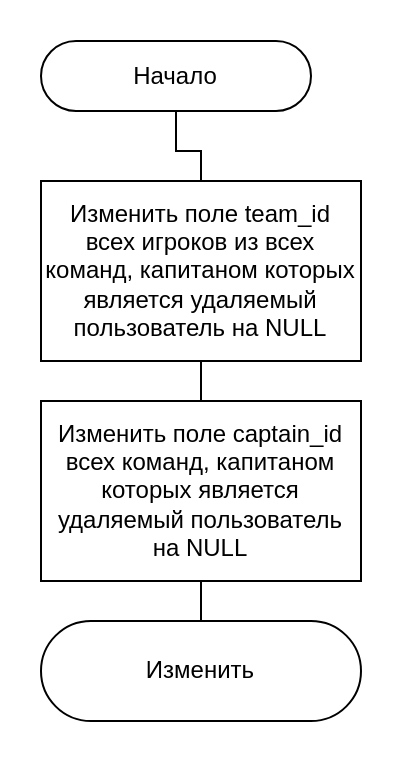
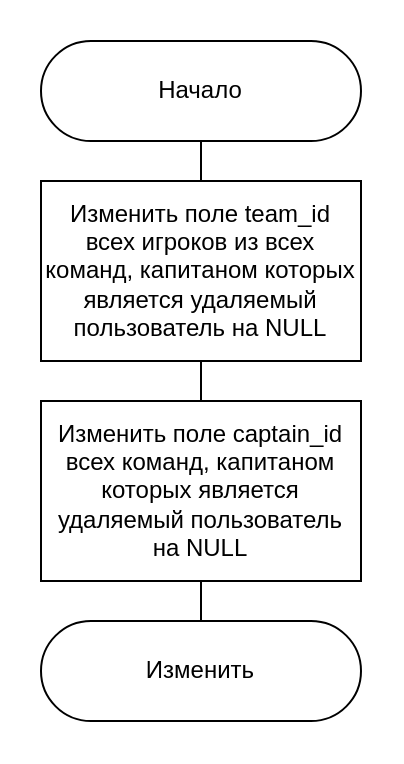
node "Начало": size 270x70 -> 320x100
